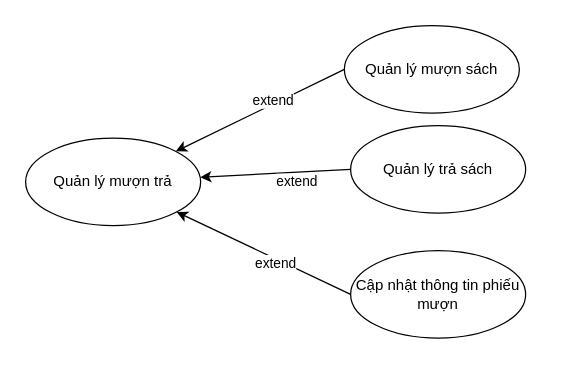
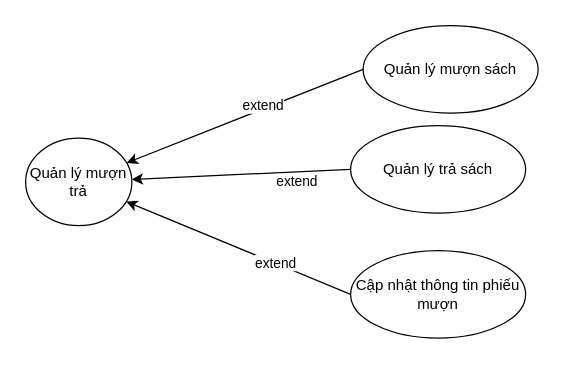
node "Quản lý mượn sách": moved (432, 69) -> (451, 69)
node "Quản lý mượn trả": size 175x88 -> 106x88
